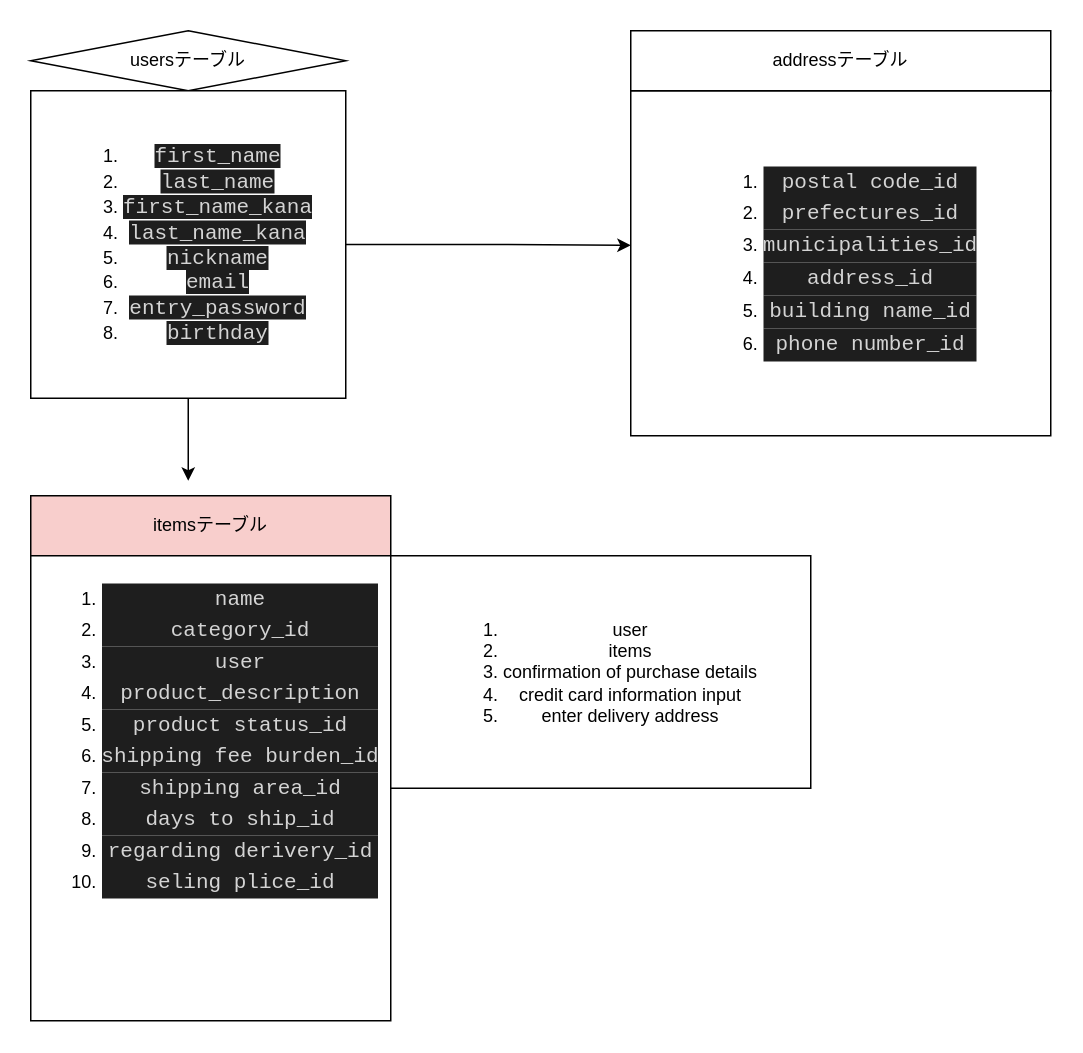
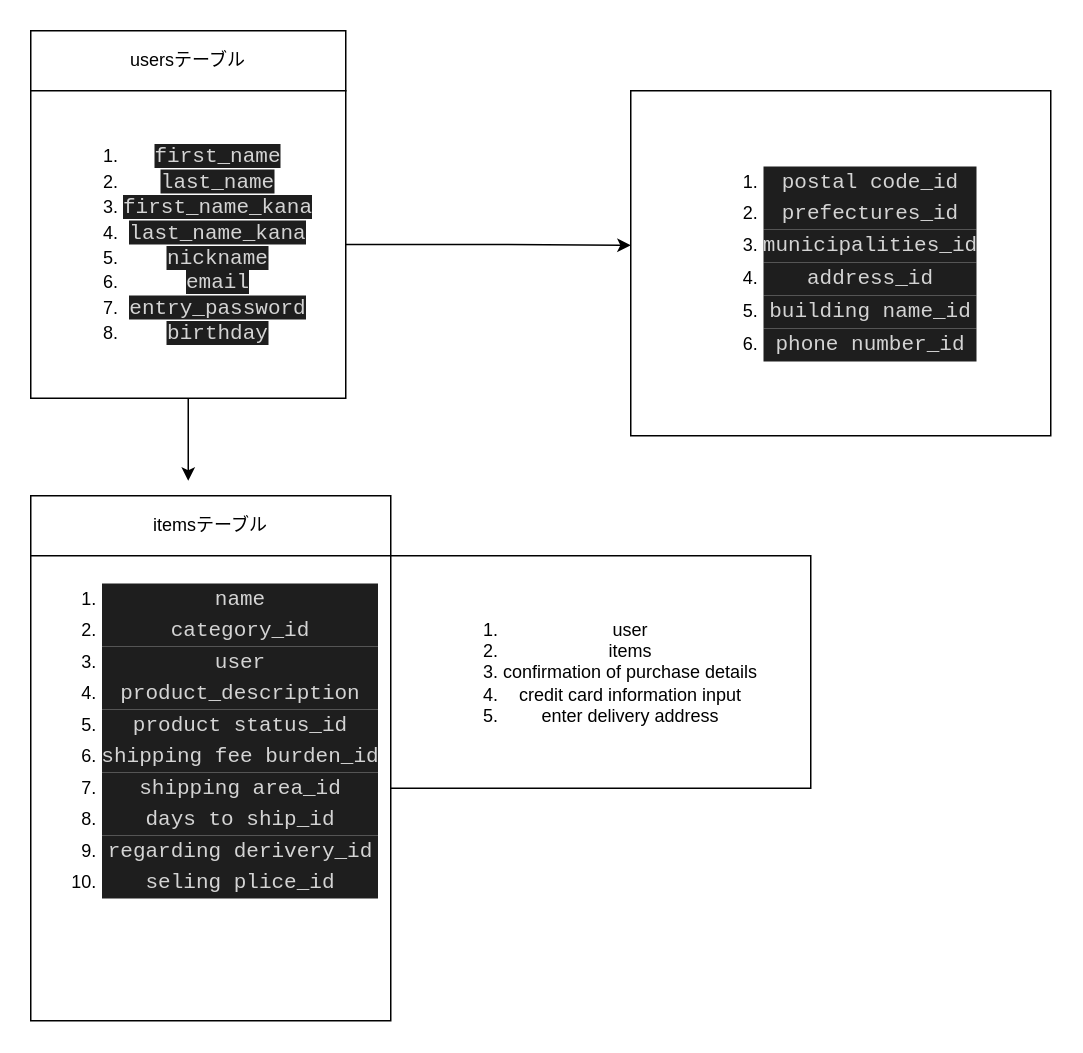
node "usersテーブル": shape diamond -> rectangle
node "addressテーブル": removed
node "itemsテーブル": fillcolor #f8cecc -> #ffffff
